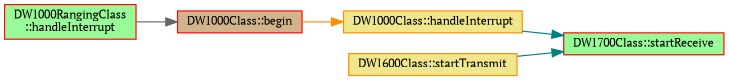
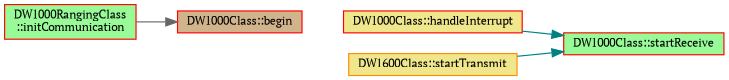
node "DW1000RangingClass ::handleInterrupt": label "DW1000RangingClass ::handleInterrupt" -> "DW1000RangingClass ::initCommunication"
edge "DW1000Class::begin" -> "DW1000Class::handleInterrupt": removed
node "DW1000Class::handleInterrupt": color darkorange -> red
node "DW1700Class::startReceive": label "DW1700Class::startReceive" -> "DW1000Class::startReceive"
